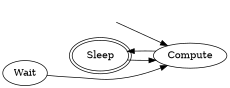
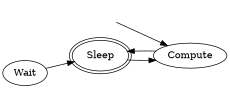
edge "Wait" -> "Compute": now "Wait" -> "Sleep"
